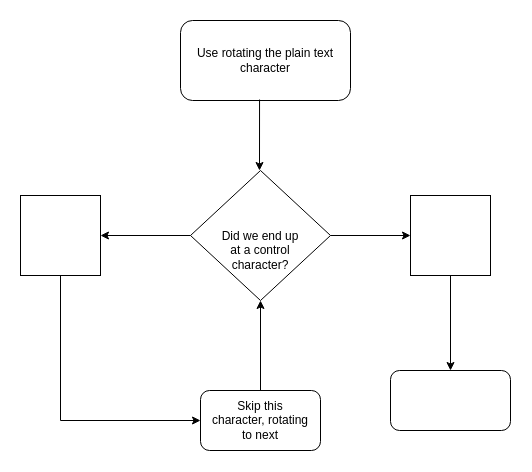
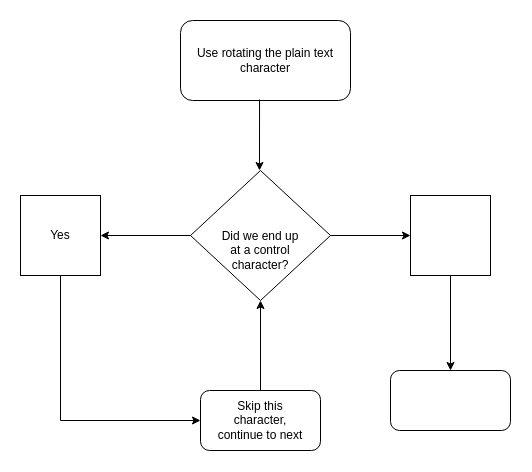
node "Yes": added
node "Skip this character, rotating to next": label "Skip this character, rotating to next" -> "Skip this character, continue to next"
